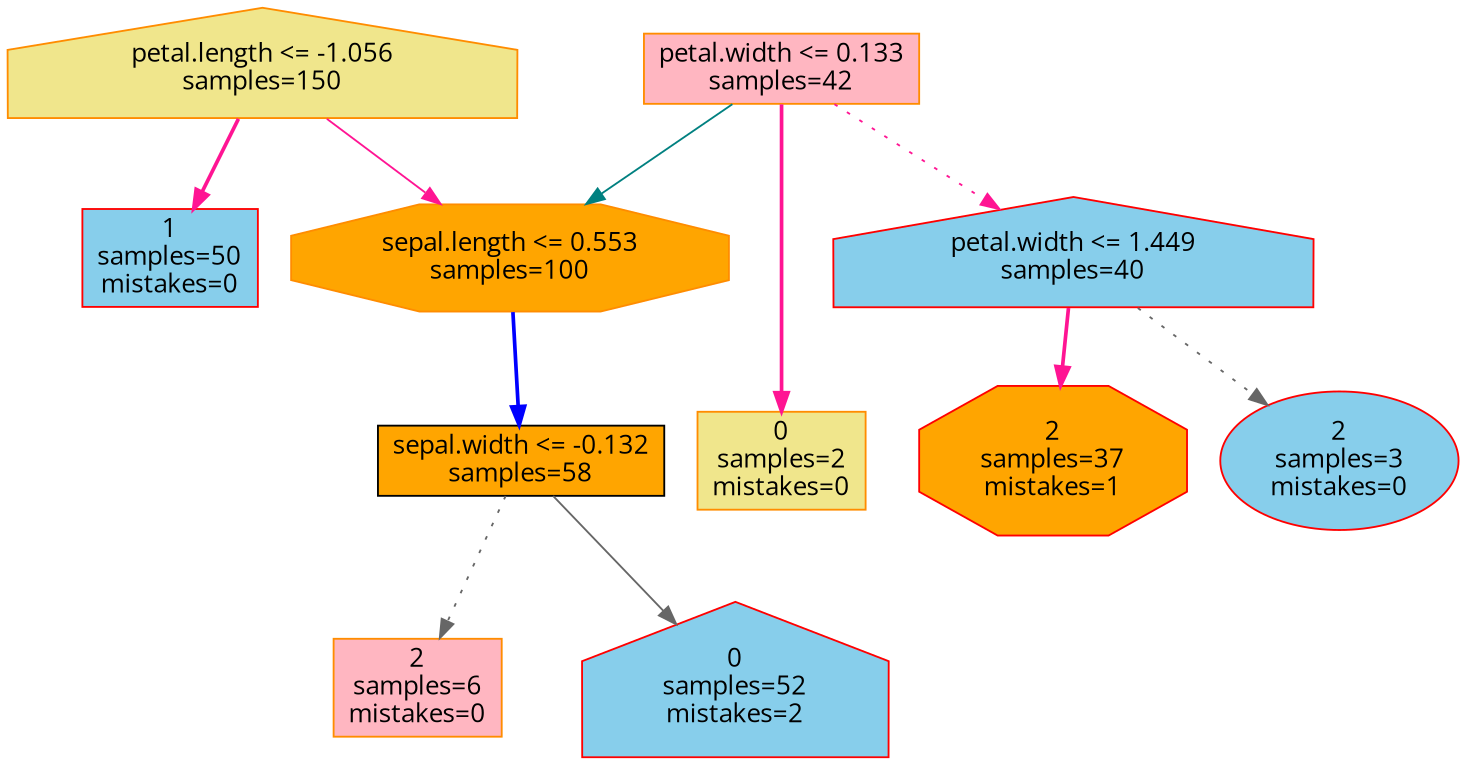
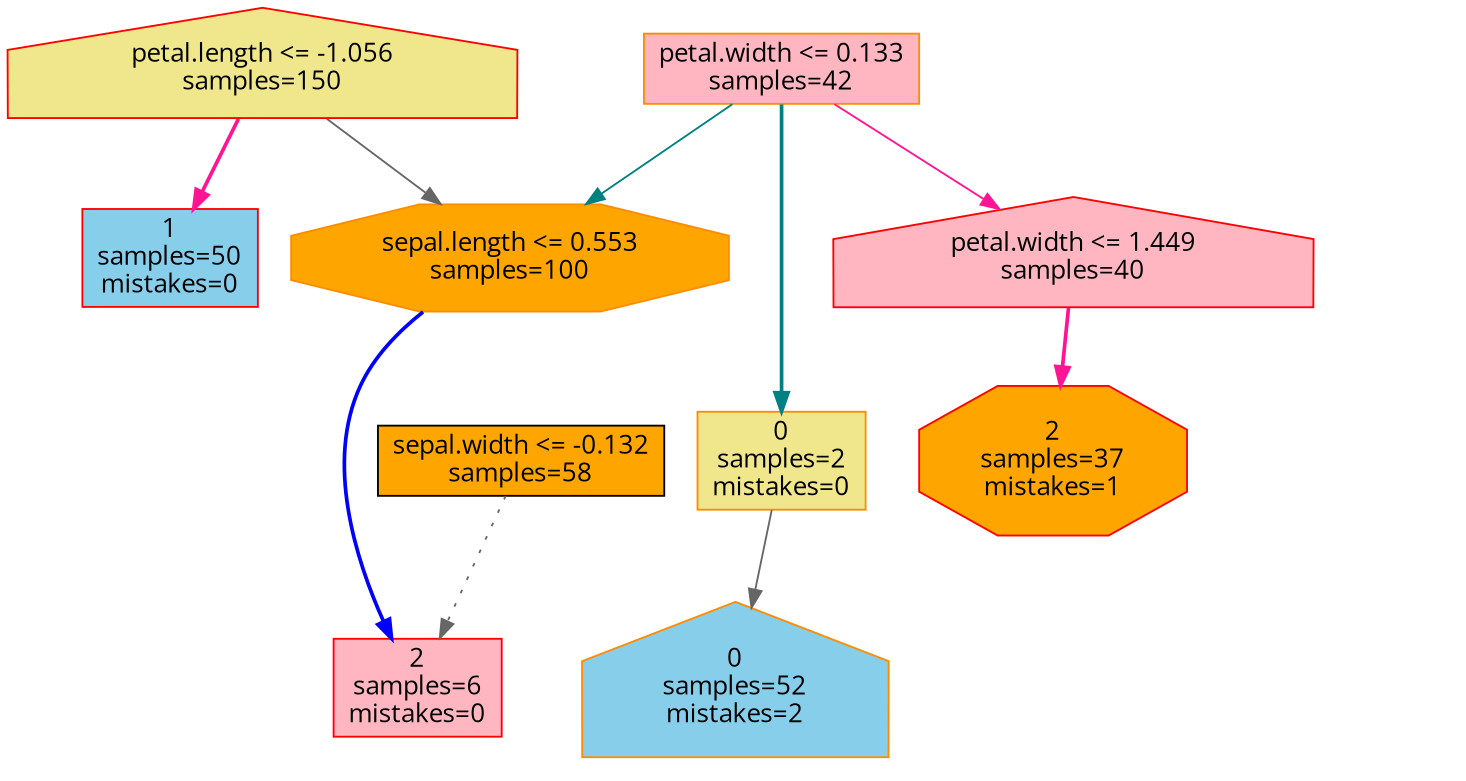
node "petal.length <= -1.056 samples=150": color darkorange -> red
edge "petal.width <= 0.133 samples=42" -> "petal.width <= 1.449 samples=40": style dotted -> solid
edge "petal.length <= -1.056 samples=150" -> "sepal.length <= 0.553 samples=100": color deeppink -> gray40
edge "petal.width <= 0.133 samples=42" -> "0 samples=2 mistakes=0": color deeppink -> teal
node "petal.width <= 1.449 samples=40": fillcolor skyblue -> lightpink
edge "sepal.length <= 0.553 samples=100" -> "sepal.width <= -0.132 samples=58": now "sepal.length <= 0.553 samples=100" -> "2 samples=6 mistakes=0"
node "2 samples=3 mistakes=0": removed
edge "sepal.width <= -0.132 samples=58" -> "0 samples=52 mistakes=2": now "0 samples=2 mistakes=0" -> "0 samples=52 mistakes=2"
node "2 samples=6 mistakes=0": color darkorange -> red
node "0 samples=52 mistakes=2": color red -> darkorange
